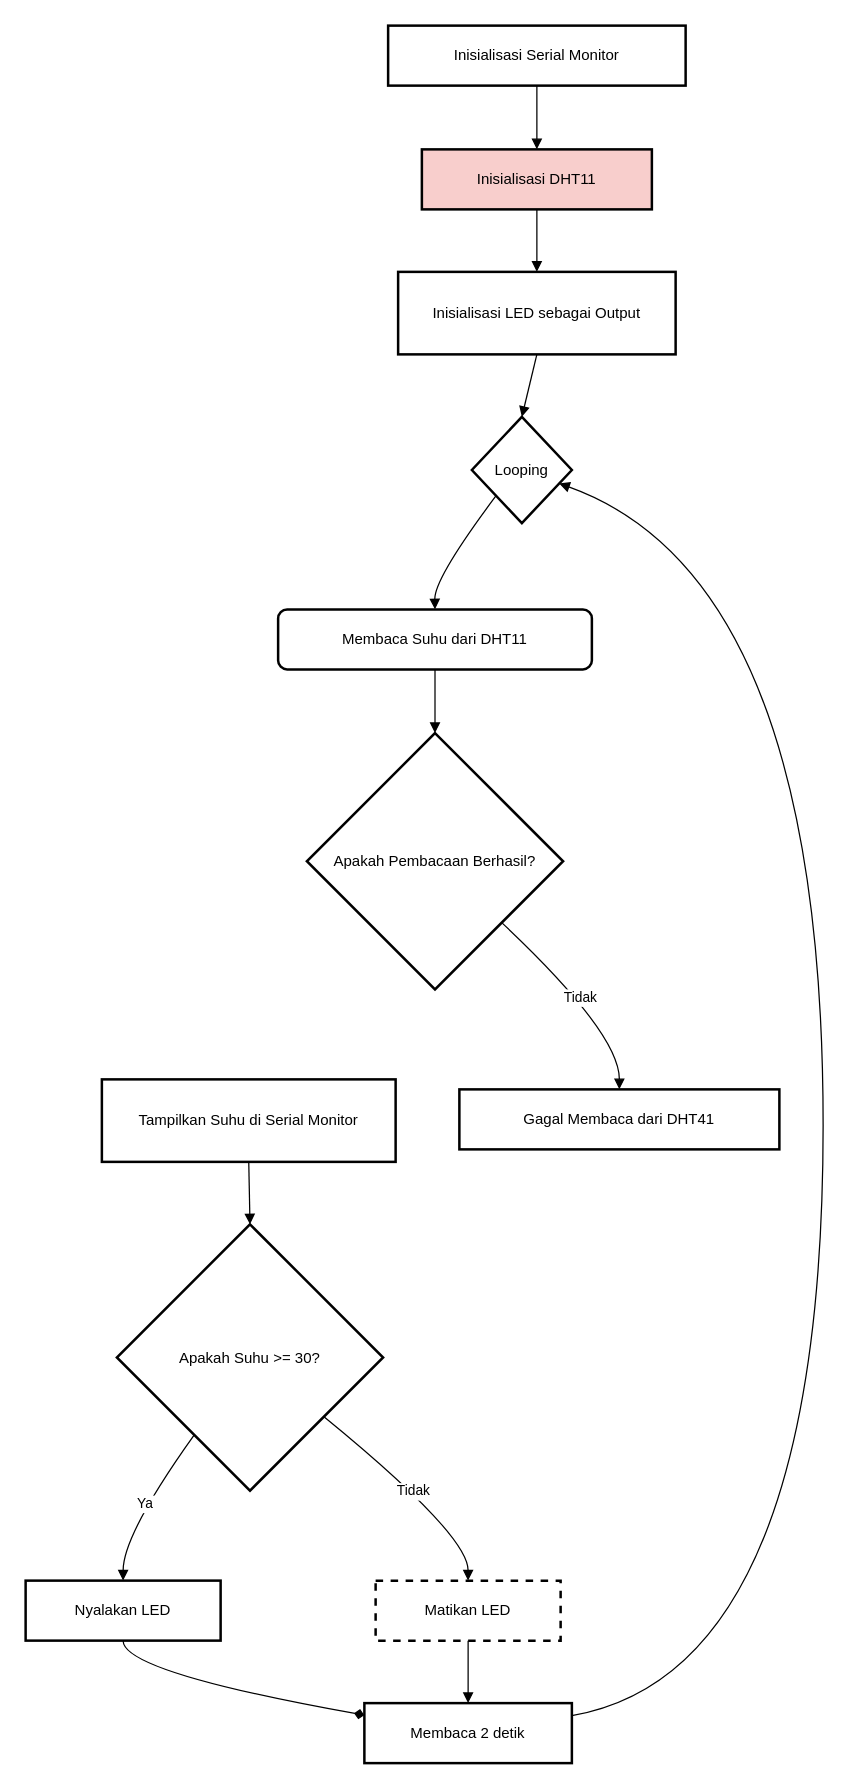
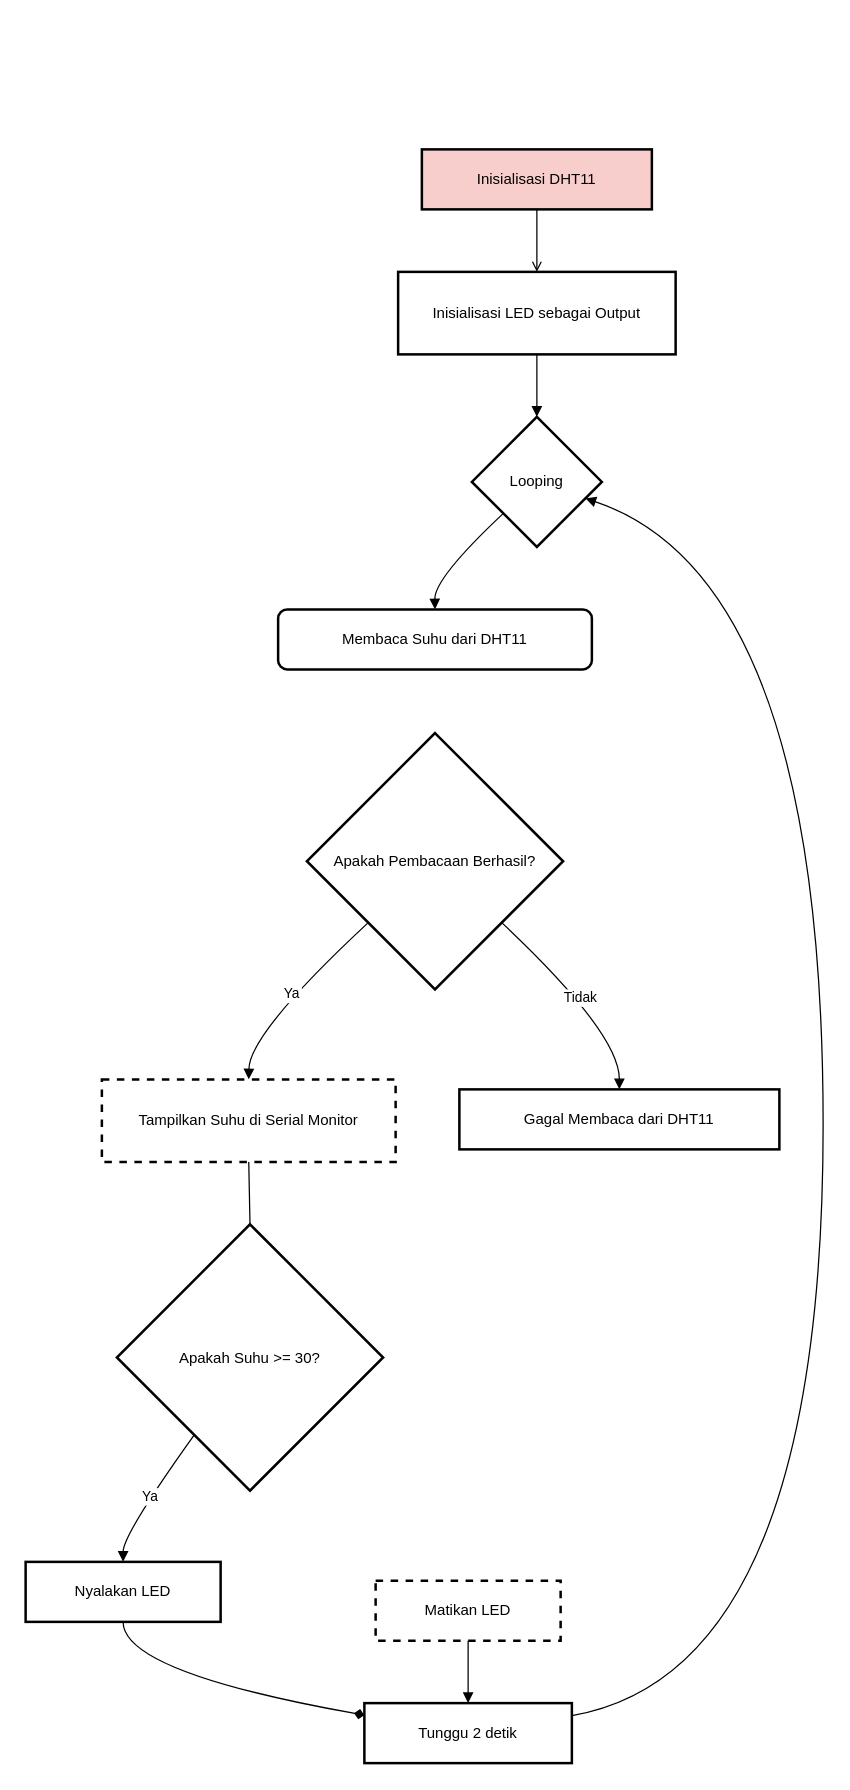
node "Inisialisasi Serial Monitor": removed
edge "Inisialisasi Serial Monitor" -> "Inisialisasi DHT11": removed
edge "Inisialisasi DHT11" -> "Inisialisasi LED sebagai Output": arrowhead block -> open
node "Looping": size 100x106 -> 130x130
edge "Membaca Suhu dari DHT11" -> "Apakah Pembacaan Berhasil?": removed
edge "Apakah Pembacaan Berhasil?" -> "Tampilkan Suhu di Serial Monitor": added, label "Ya"
node "Gagal Membaca dari DHT41": label "Gagal Membaca dari DHT41" -> "Gagal Membaca dari DHT11"
node "Tampilkan Suhu di Serial Monitor": style solid -> dashed
edge "Tampilkan Suhu di Serial Monitor" -> "Apakah Suhu >= 30?": arrowhead block -> none
edge "Apakah Suhu >= 30?" -> "Matikan LED": removed, label "Tidak"
node "Nyalakan LED": moved (123, 1611) -> (123, 1592)
node "Membaca 2 detik": label "Membaca 2 detik" -> "Tunggu 2 detik"
